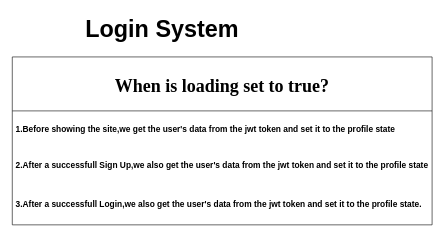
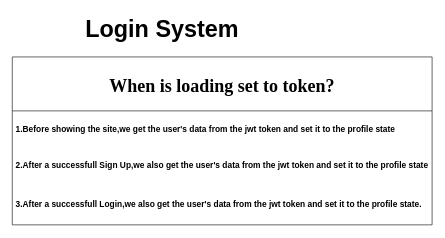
node "When is loading set to true?": label "When is loading set to true?" -> "When is loading set to token?"
